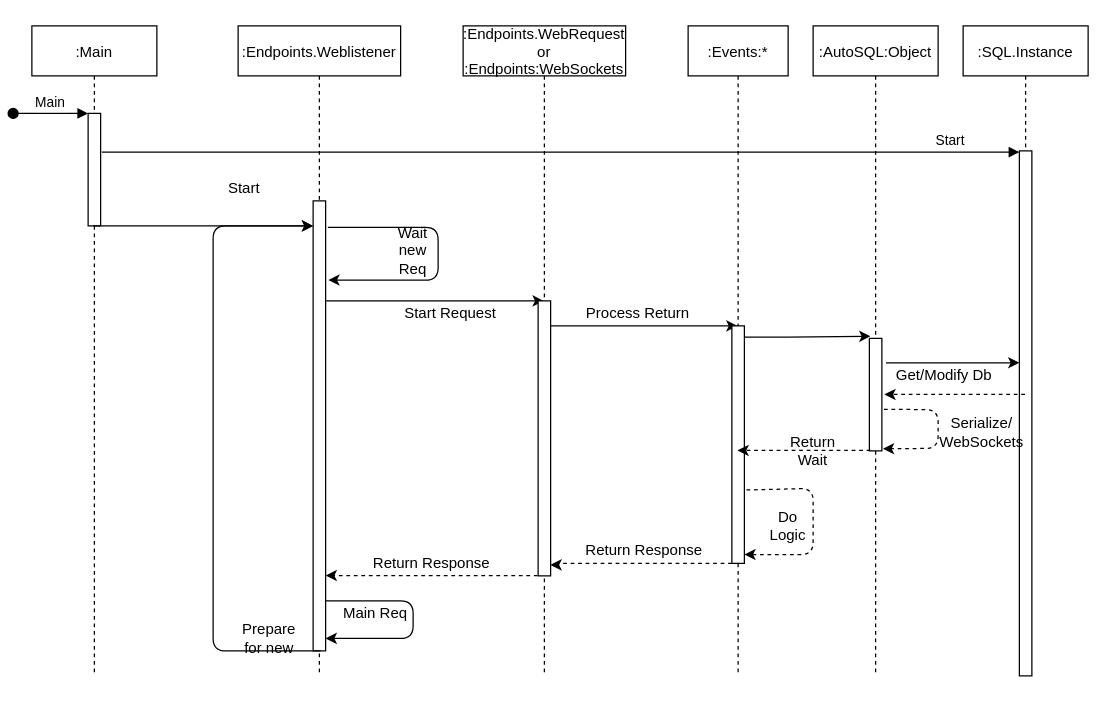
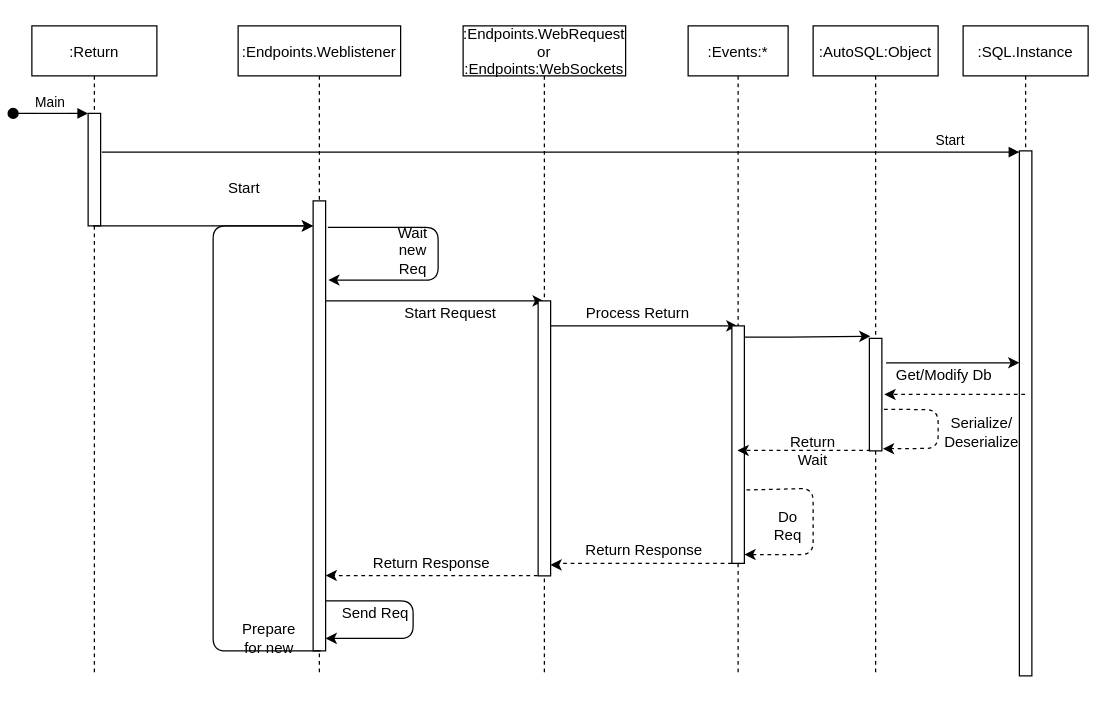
node ":Main": label ":Main" -> ":Return"
node "Serialize/ WebSockets": label "Serialize/ WebSockets" -> "Serialize/ Deserialize"
node "Do Logic": label "Do Logic" -> "Do Req"
node "Main Req": label "Main Req" -> "Send Req"
